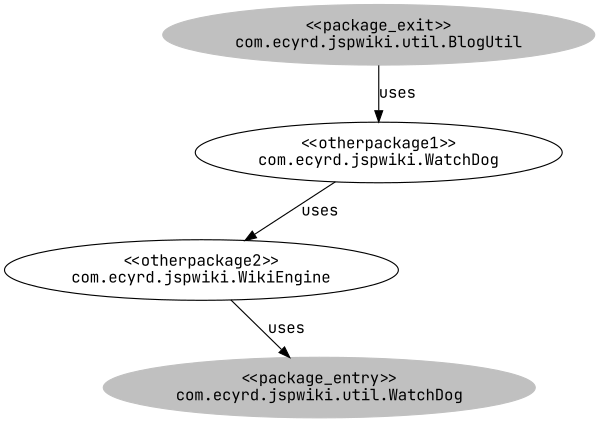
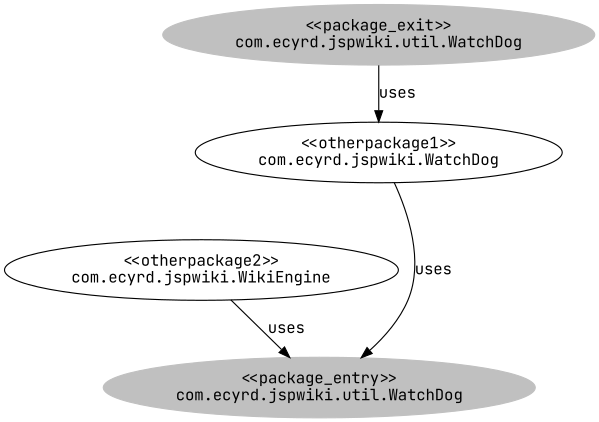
node "<<package_exit>> com.ecyrd.jspwiki.util.BlogUtil": label "<<package_exit>> com.ecyrd.jspwiki.util.BlogUtil" -> "<<package_exit>> com.ecyrd.jspwiki.util.WatchDog"
edge "<<otherpackage1>> com.ecyrd.jspwiki.WatchDog" -> "<<otherpackage2>> com.ecyrd.jspwiki.WikiEngine": now "<<otherpackage1>> com.ecyrd.jspwiki.WatchDog" -> "<<package_entry>> com.ecyrd.jspwiki.util.WatchDog"
